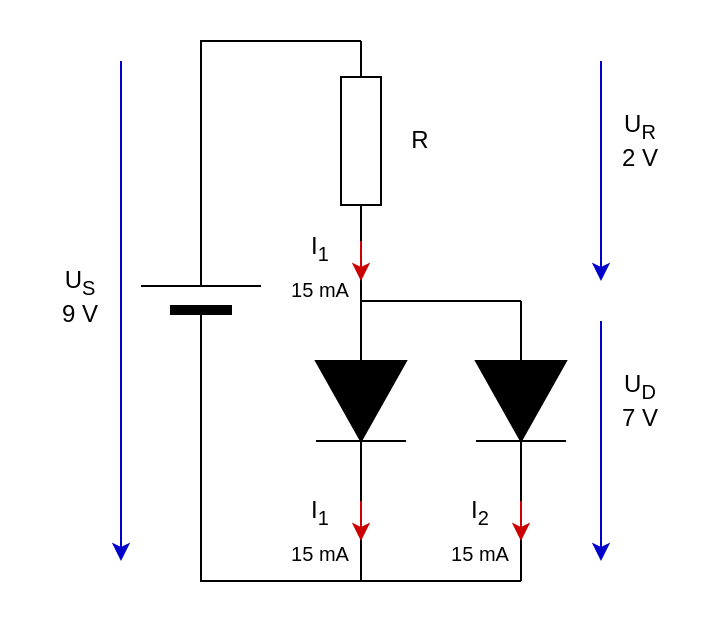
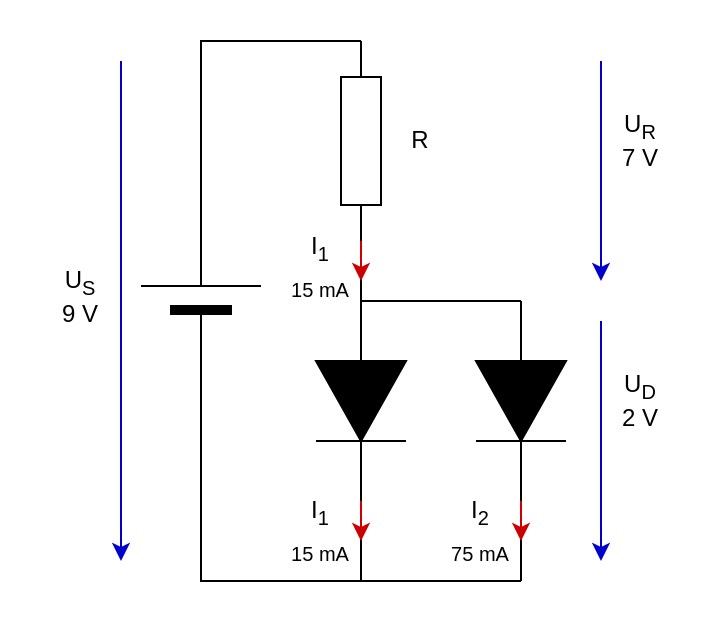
node "UR 2 V": label "UR 2 V" -> "UR 7 V"
node "UD 7 V": label "UD 7 V" -> "UD 2 V"
node "I2 15 mA": label "I2 15 mA" -> "I2 75 mA"
